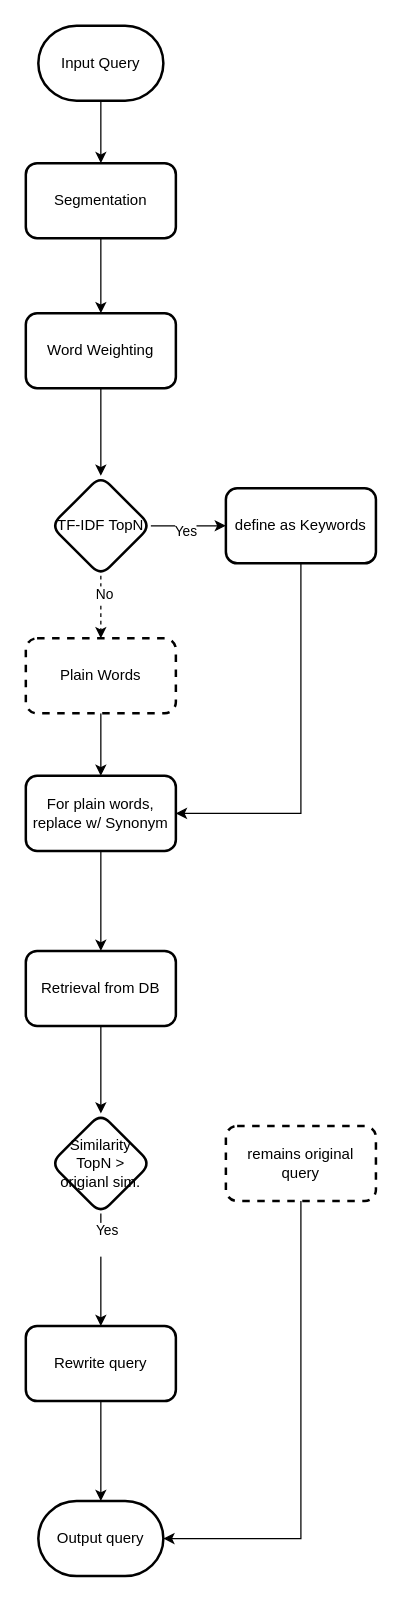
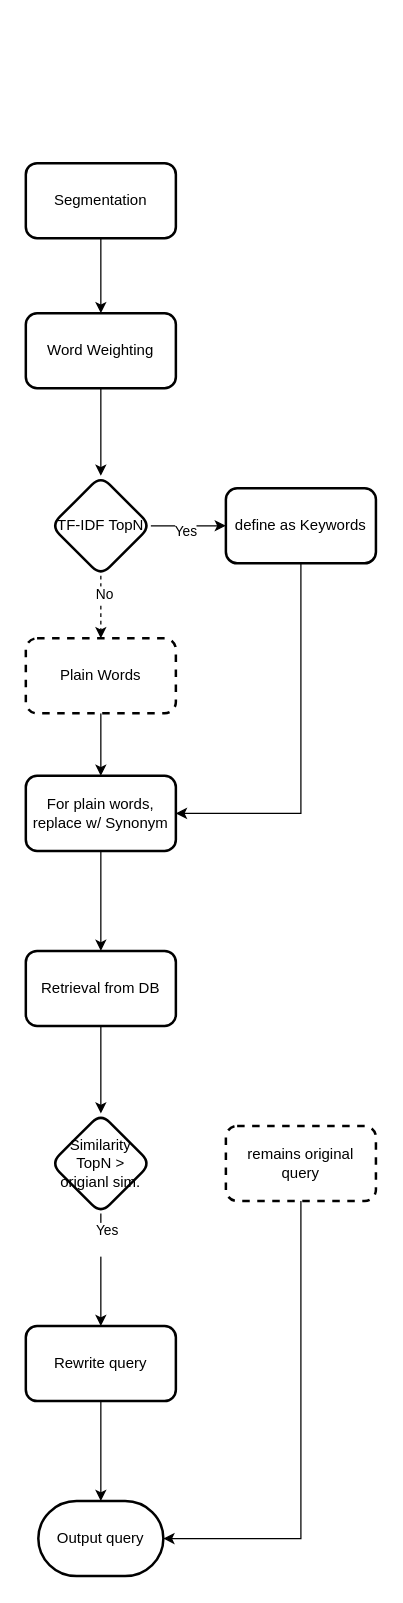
node "Input Query": removed
edge "Input Query" -> "Segmentation": removed
